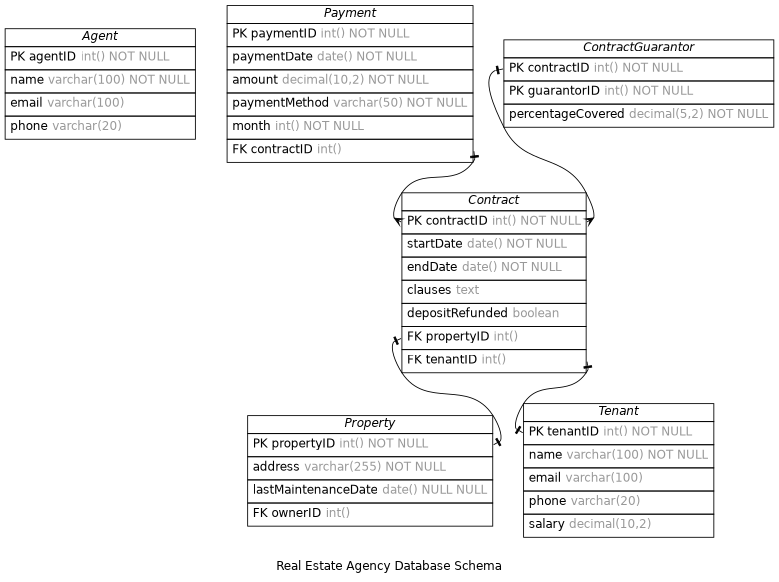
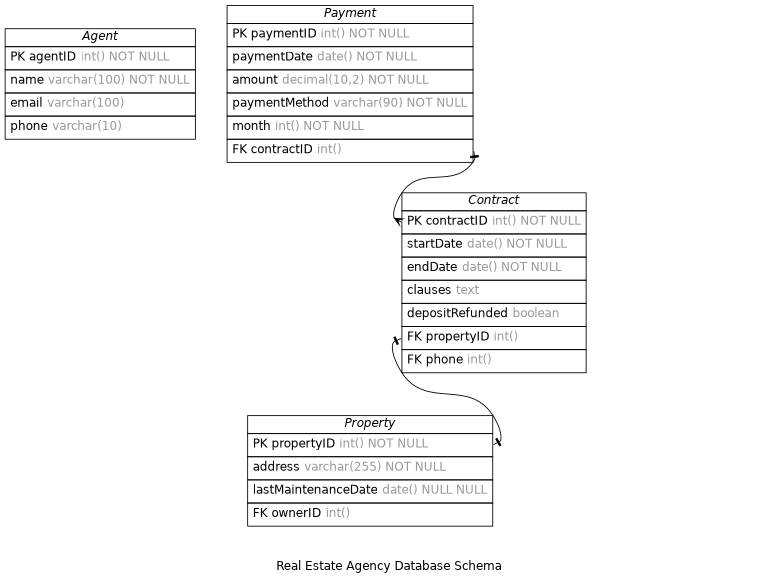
node "ContractGuarantor": removed
node "Payment": text "varchar(50) NOT NULL" -> "varchar(90) NOT NULL"
node "Agent": text "varchar(20)" -> "varchar(10)"
node "Contract": text "FK tenantID" -> "FK phone"
node "Tenant": removed
